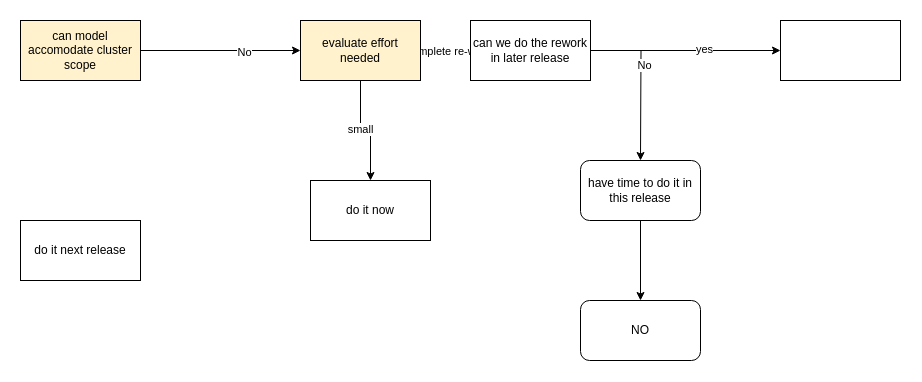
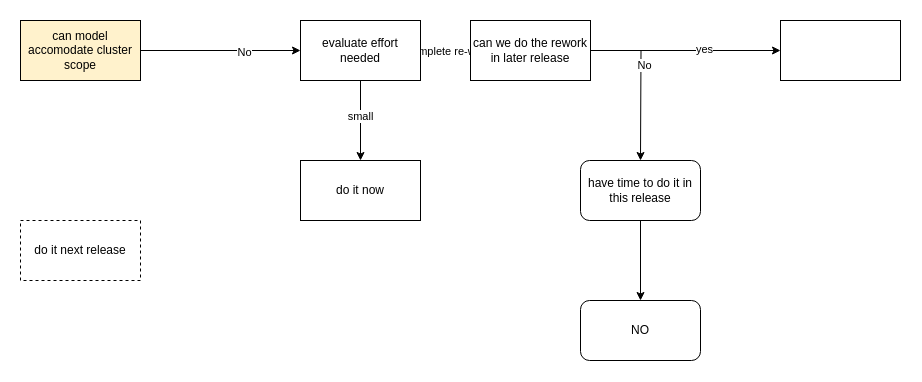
node "evaluate effort needed": fillcolor #fff2cc -> #ffffff
node "do it now": moved (371, 211) -> (361, 191)
node "do it next release": style solid -> dashed
